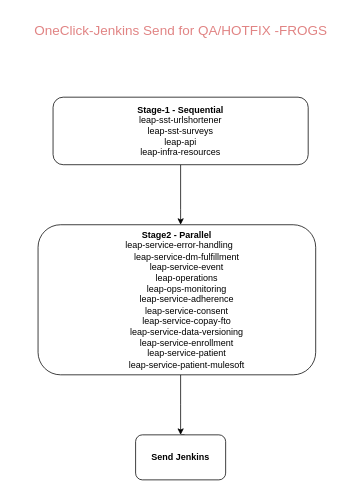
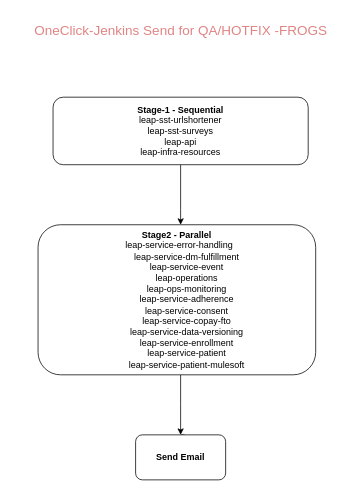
node "Send Jenkins": label "Send Jenkins" -> "Send Email"
